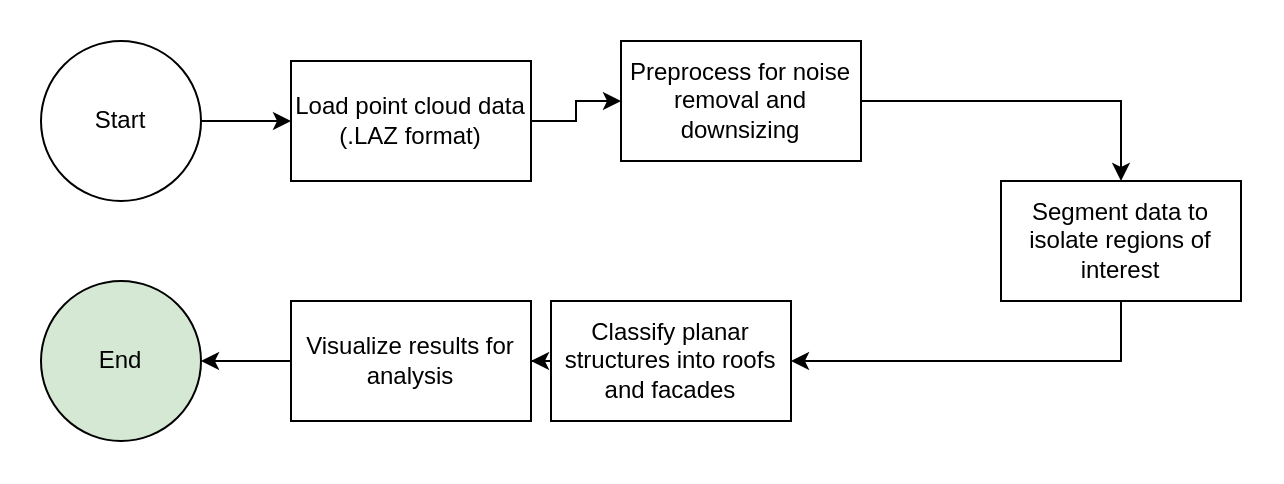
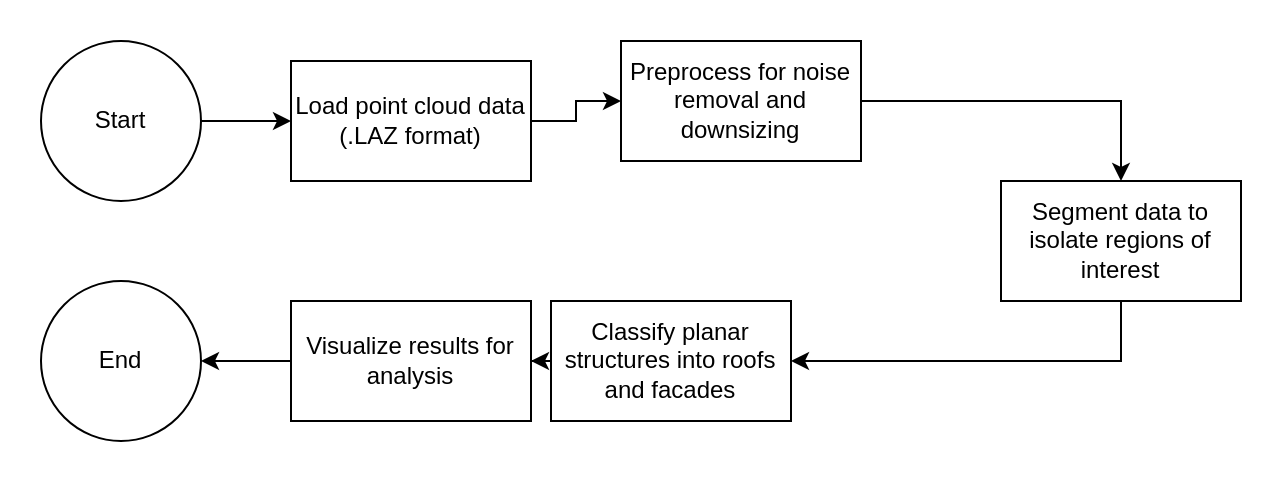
node "End": fillcolor #d5e8d4 -> #ffffff
